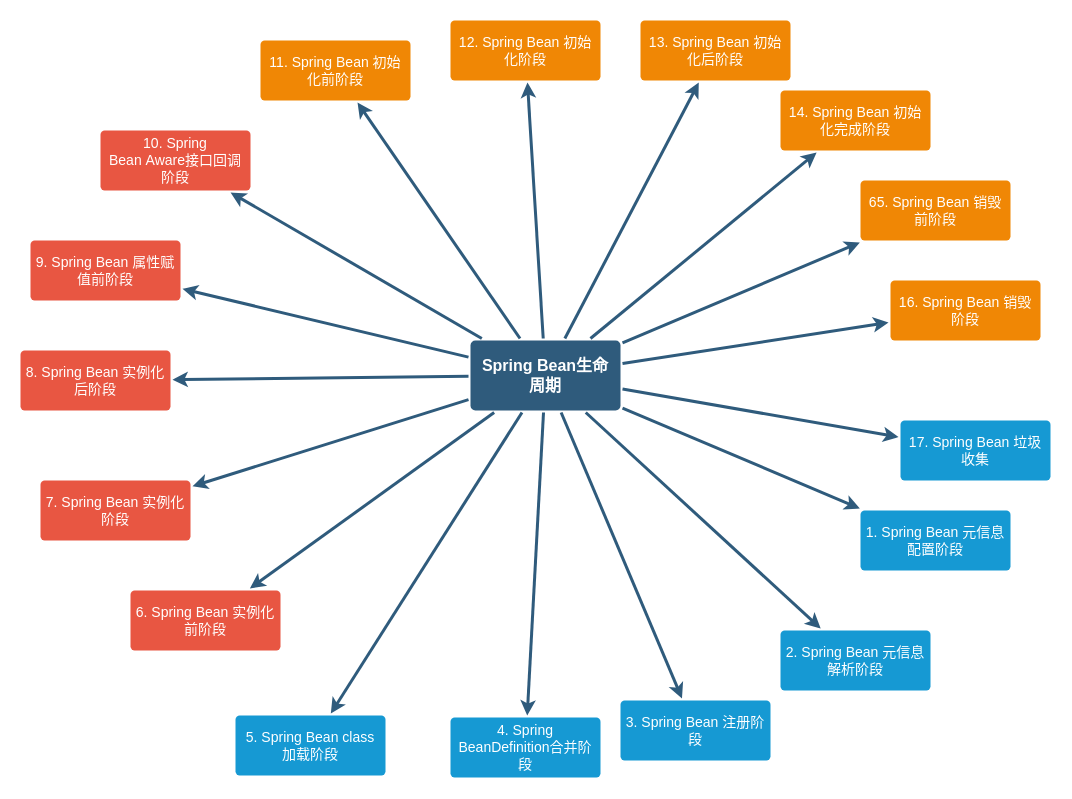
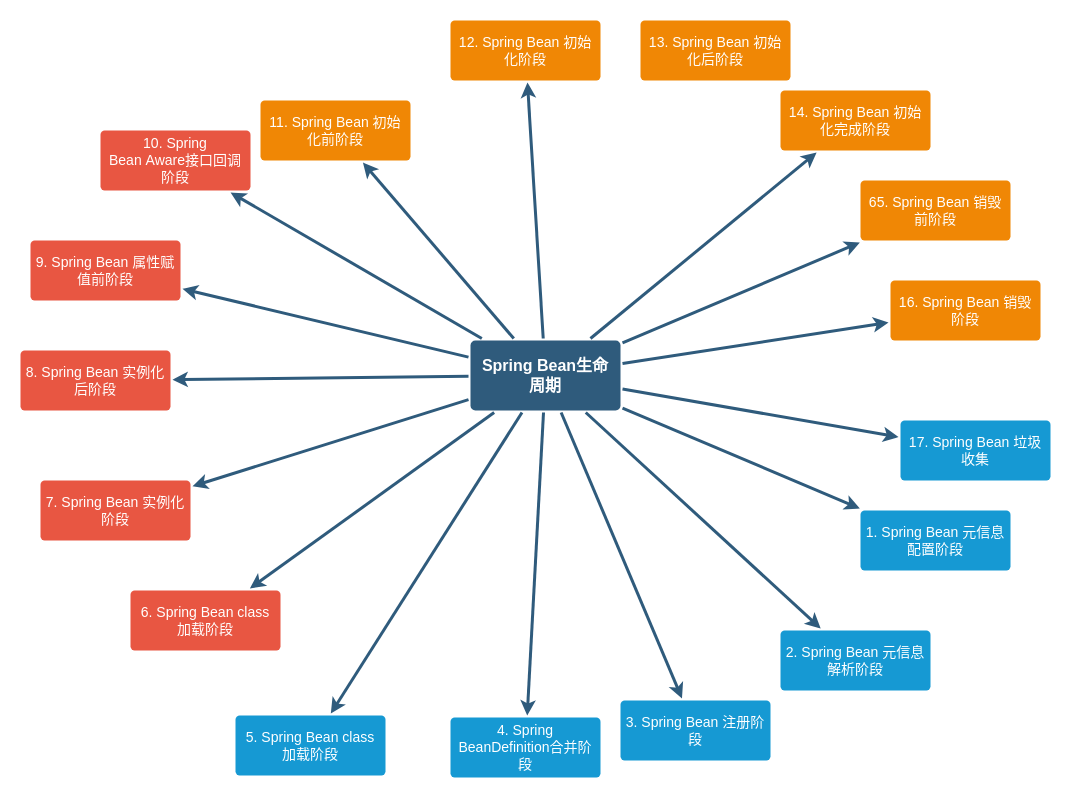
node "11. Spring Bean 初始化前阶段": moved (336, 71) -> (336, 131)
edge "Spring Bean生命周期" -> "13. Spring Bean 初始化后阶段": removed
node "6. Spring Bean 实例化前阶段": label "6. Spring Bean 实例化前阶段" -> "6. Spring Bean class加载阶段"
